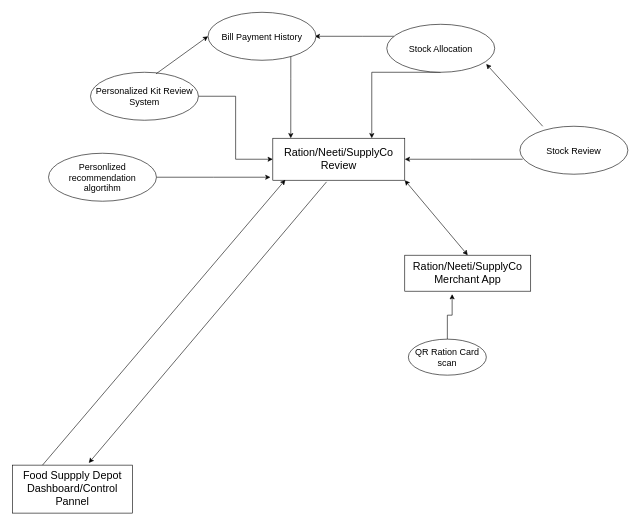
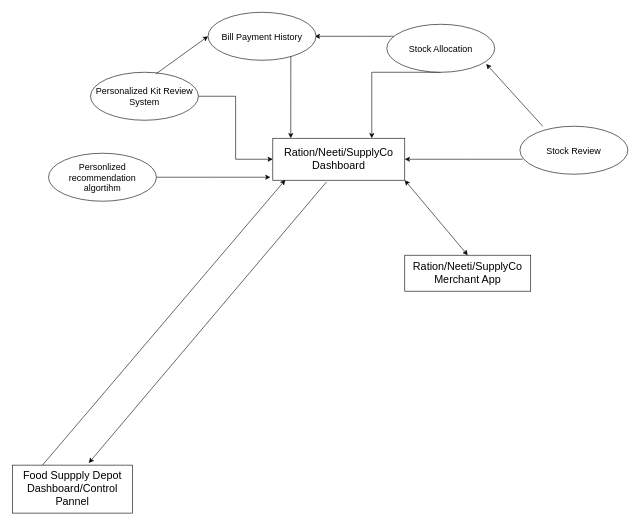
node "Ration/Neeti/SupplyCo Review": label "Ration/Neeti/SupplyCo Review" -> "Ration/Neeti/SupplyCo Dashboard"
edge "QR Ration Card scan" -> "Ration/Neeti/SupplyCoMerchant App": removed
node "QR Ration Card scan": removed
